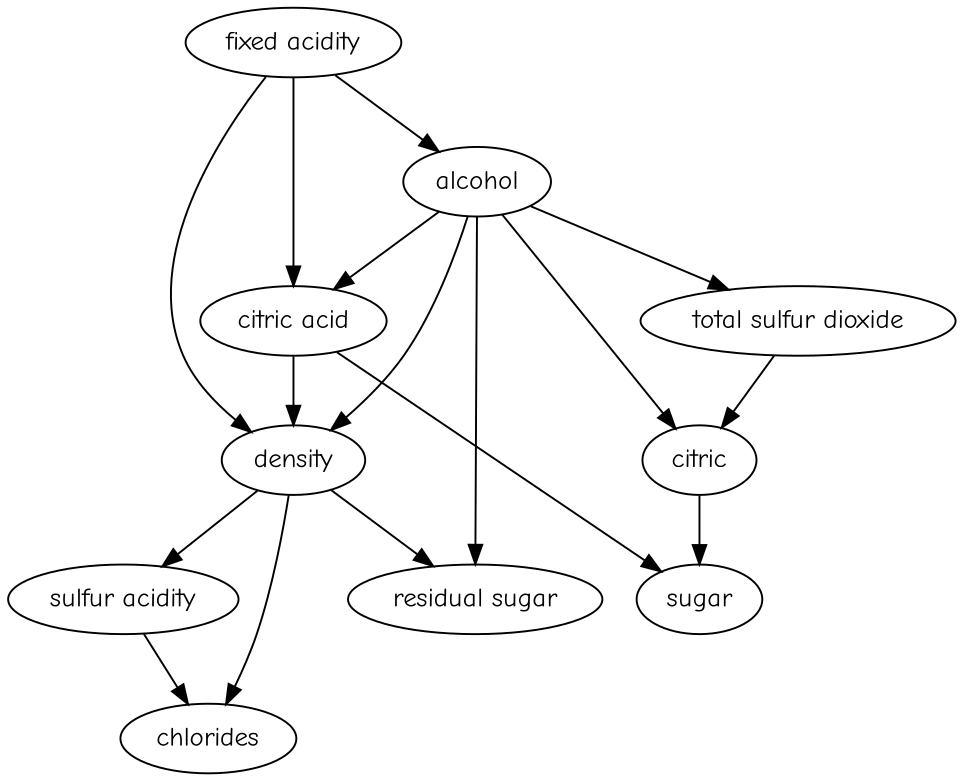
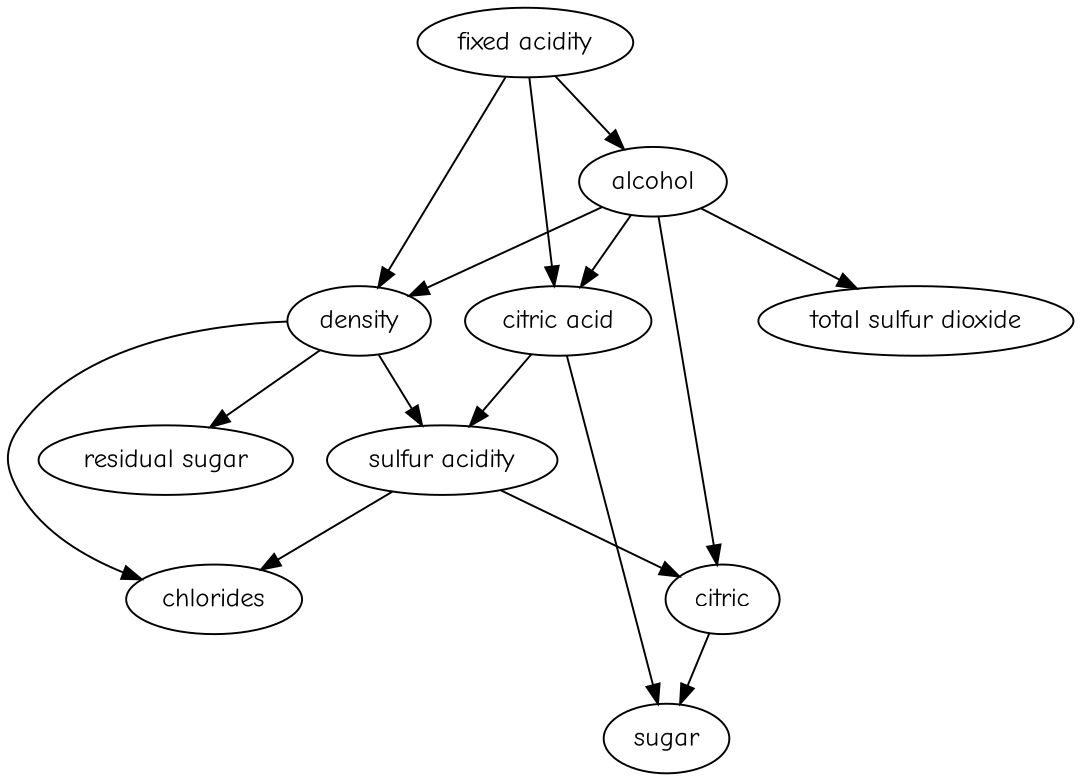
edge "citric acid" -> "density": now "citric acid" -> "sulfur acidity"
edge "alcohol" -> "residual sugar": removed
edge "total sulfur dioxide" -> "citric": now "sulfur acidity" -> "citric"
